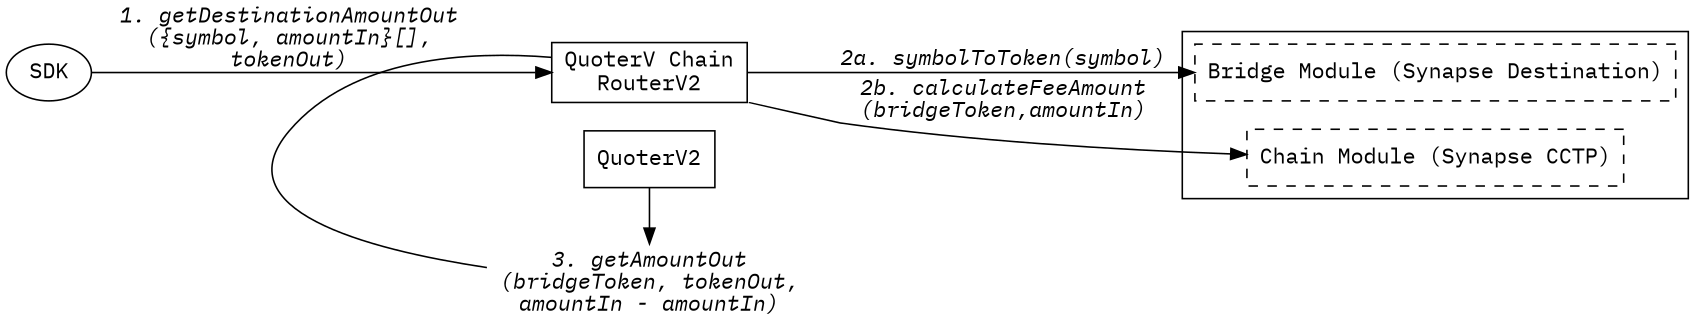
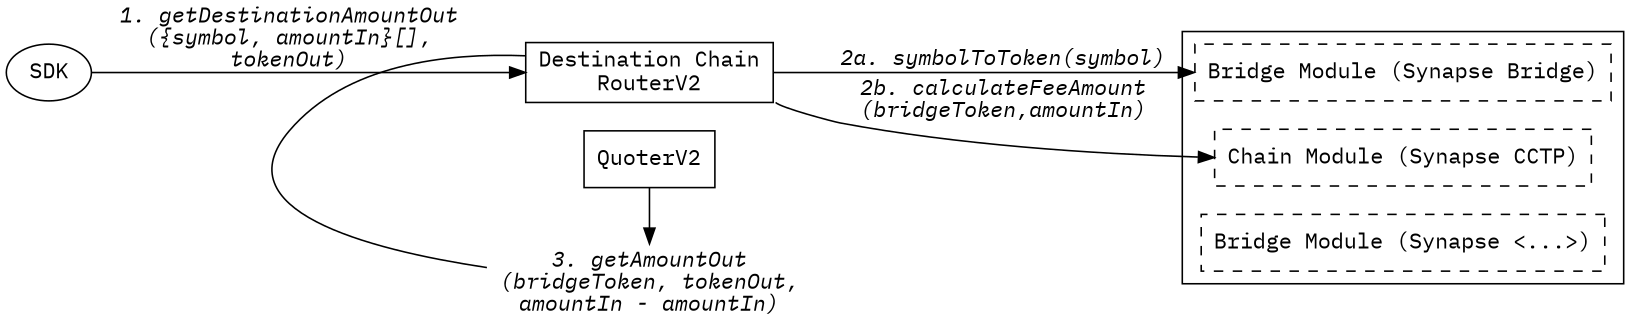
node "QuoterV Chain RouterV2": label "QuoterV Chain RouterV2" -> "Destination Chain RouterV2"
node "Bridge Module (Synapse Destination)": label "Bridge Module (Synapse Destination)" -> "Bridge Module (Synapse Bridge)"
node "Bridge Module (Synapse <...>)": added
